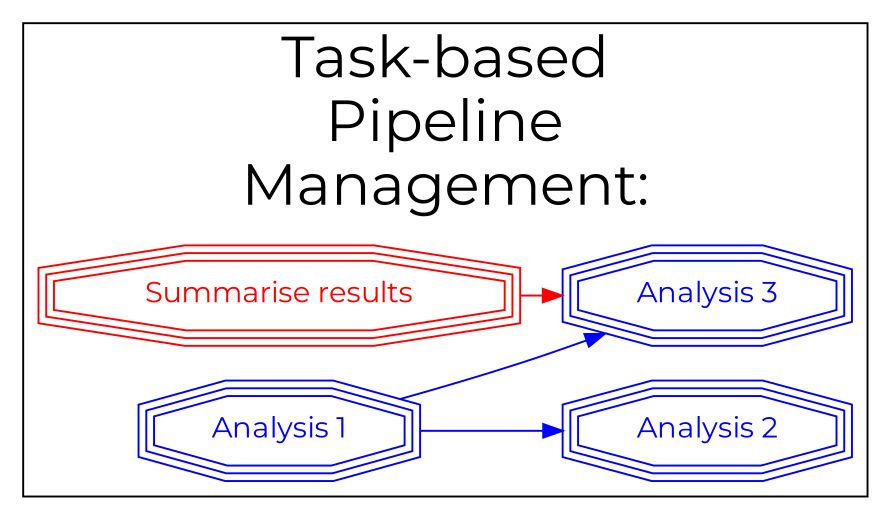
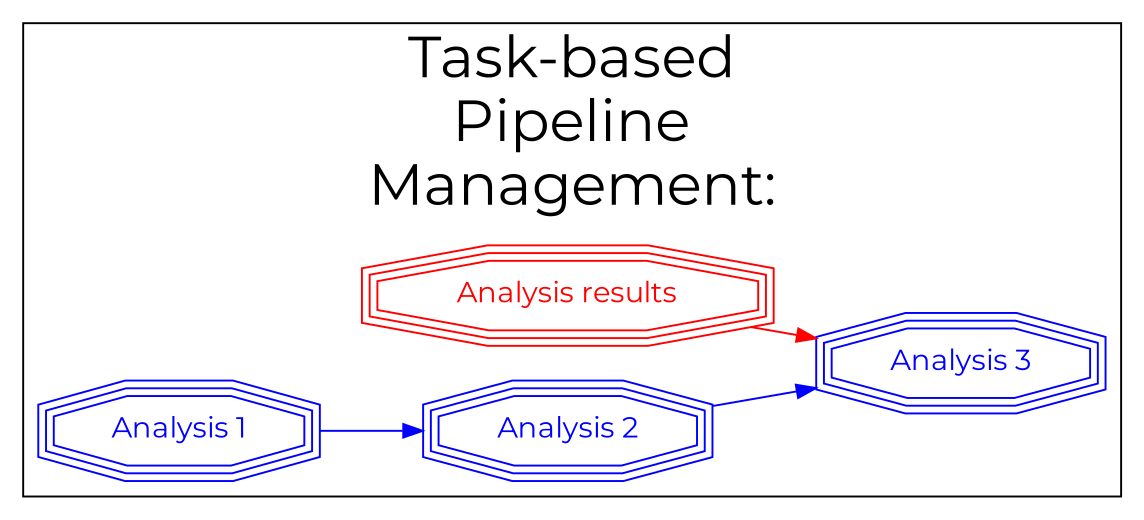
node "Summarise results": label "Summarise results" -> "Analysis results"
edge "Analysis 1" -> "Analysis 3": now "Analysis 2" -> "Analysis 3"
